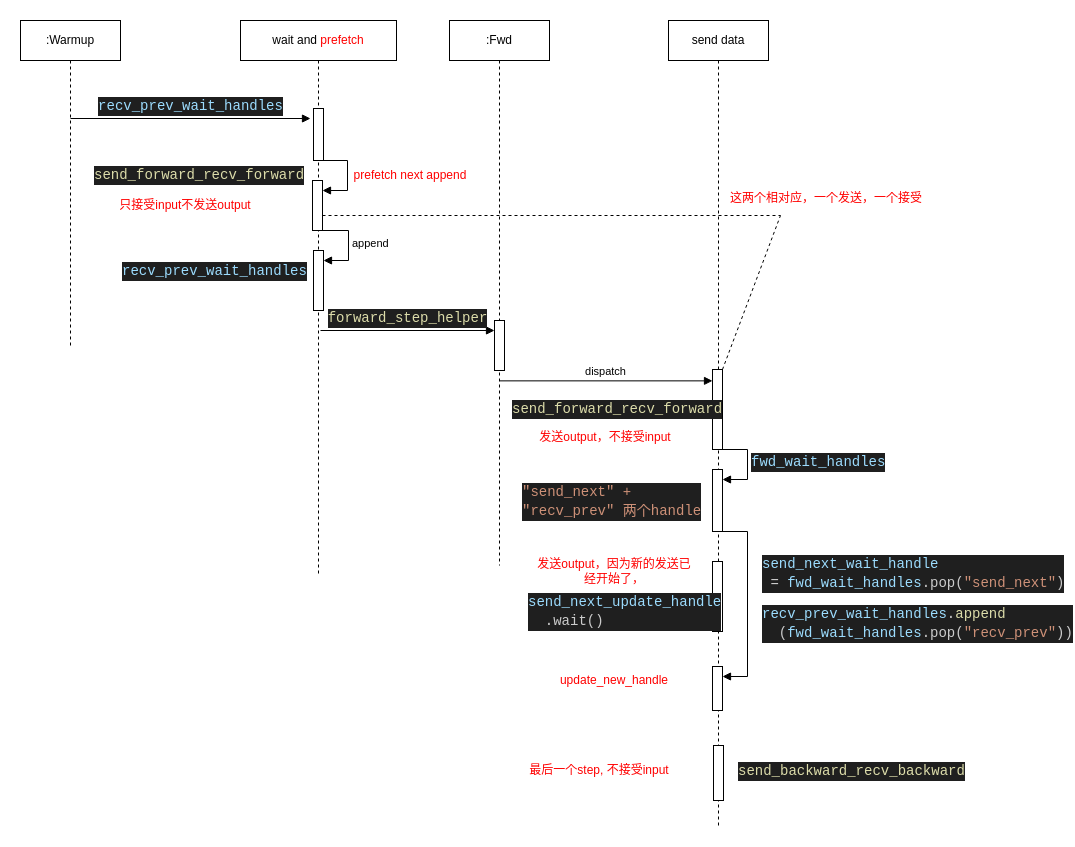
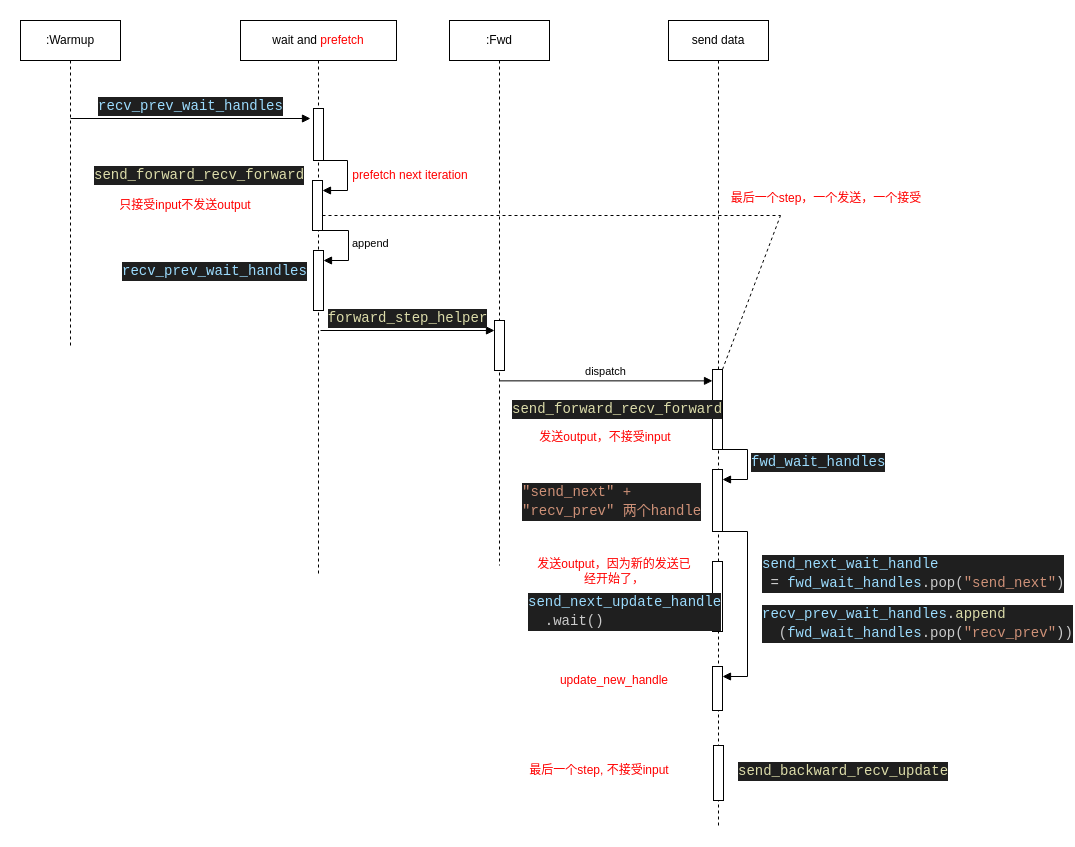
node "prefetch next append": label "prefetch next append" -> "prefetch next iteration"
node "这两个相对应，一个发送，一个接受": label "这两个相对应，一个发送，一个接受" -> "最后一个step，一个发送，一个接受"
node "send_backward_recv_backward": label "send_backward_recv_backward" -> "send_backward_recv_update"
